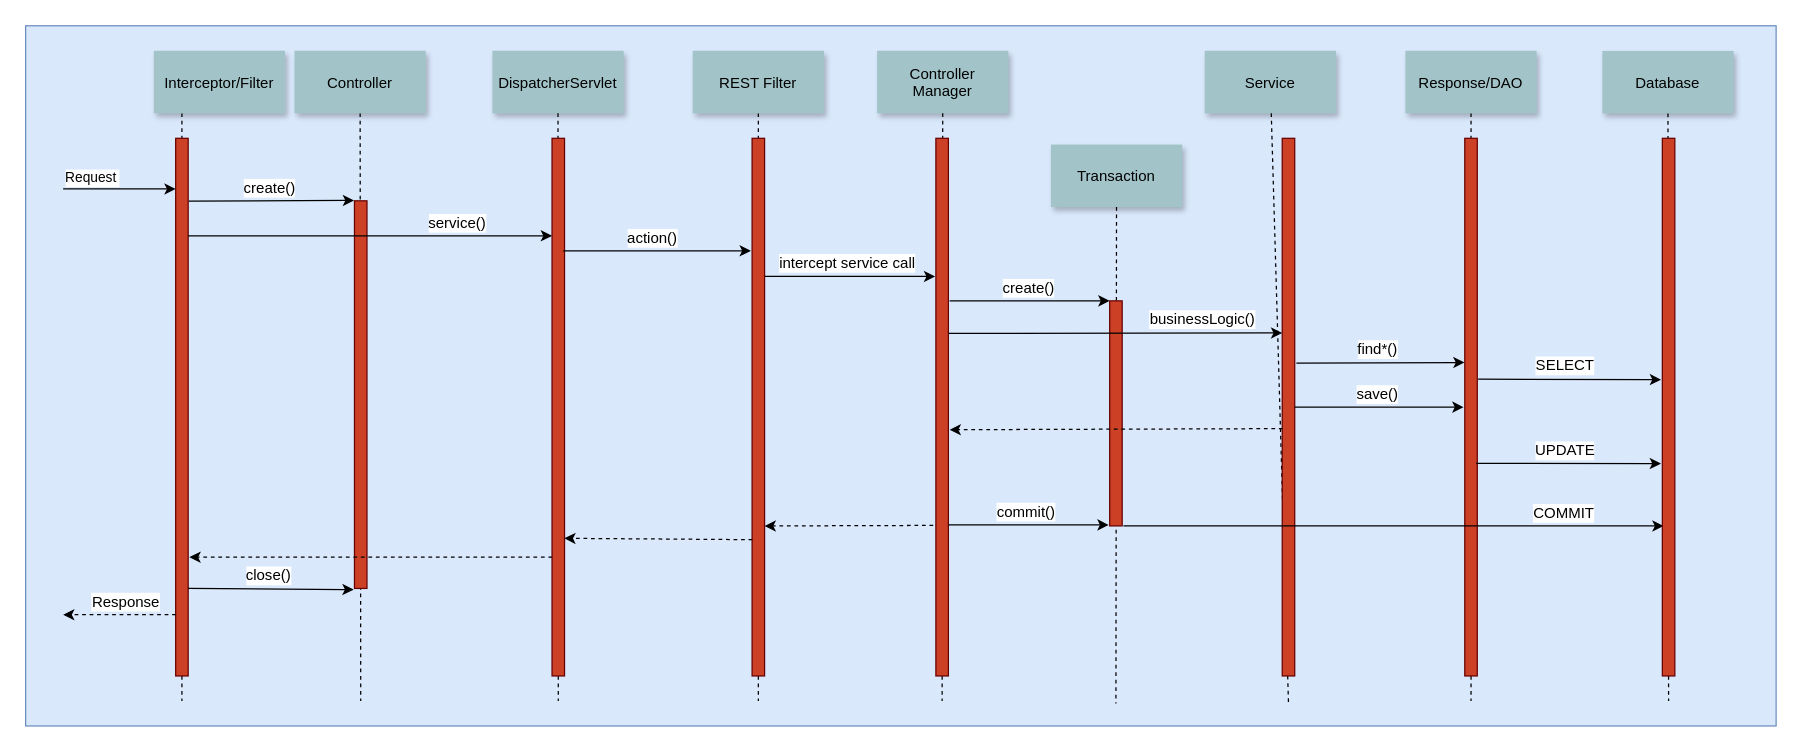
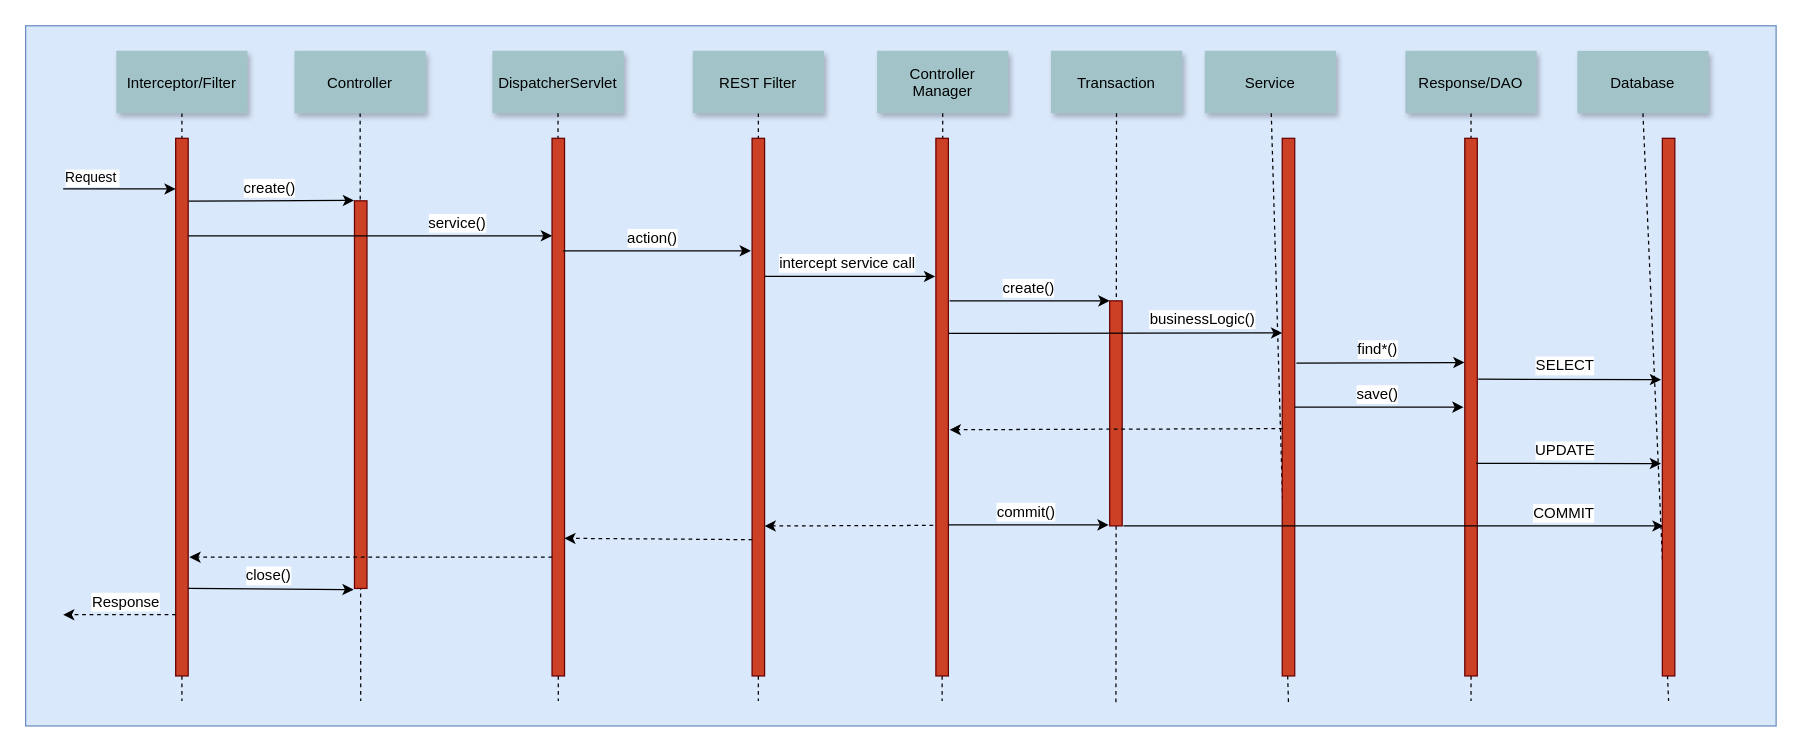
node "Interceptor/Filter": moved (219, 82) -> (182, 82)
node "Database": moved (1668, 82) -> (1643, 82)
node "Transaction": moved (1116, 176) -> (1116, 82)
